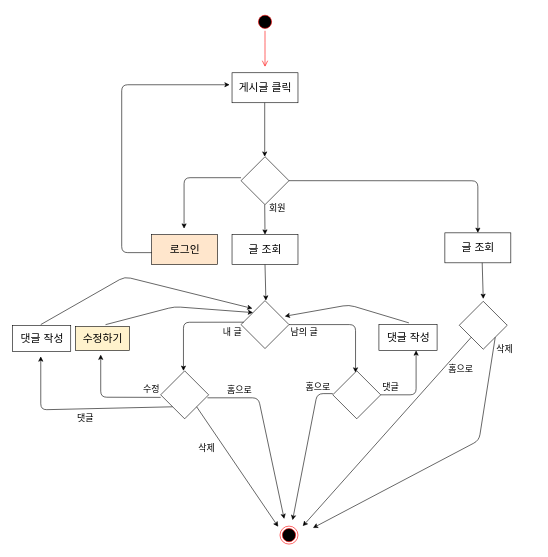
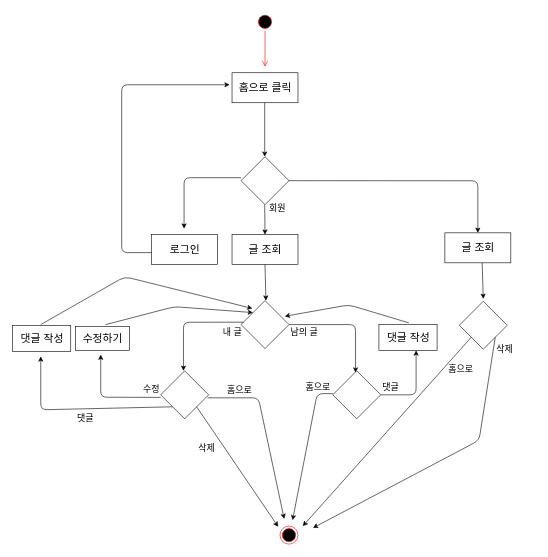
node "게시글 클릭": label "게시글 클릭" -> "홈으로 클릭"
node "로그인": fillcolor #ffe6cc -> #ffffff
node "수정하기": fillcolor #fff2cc -> #ffffff
